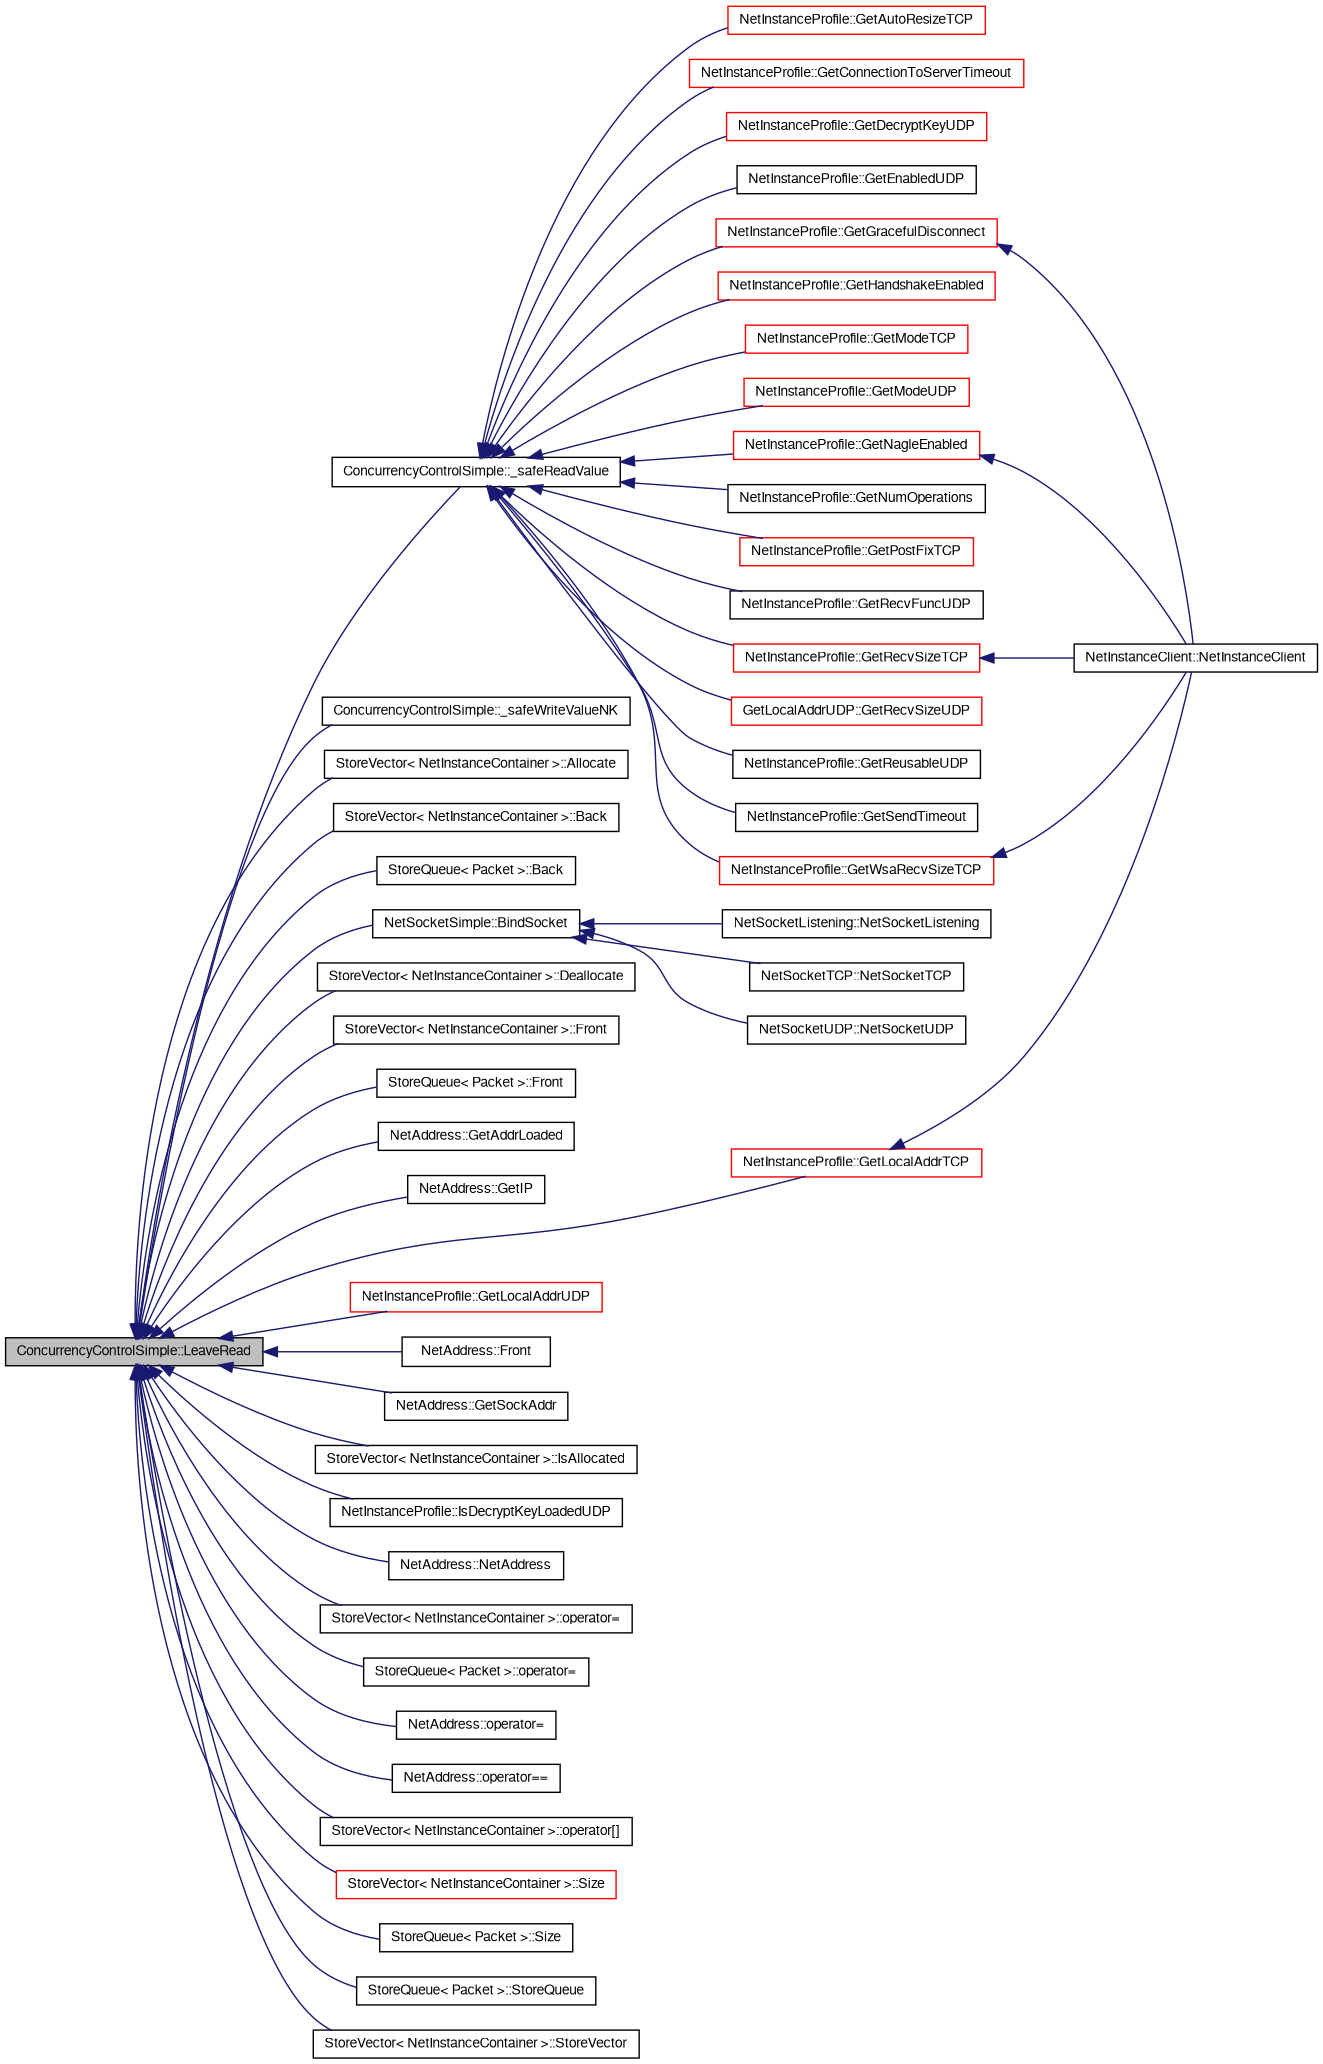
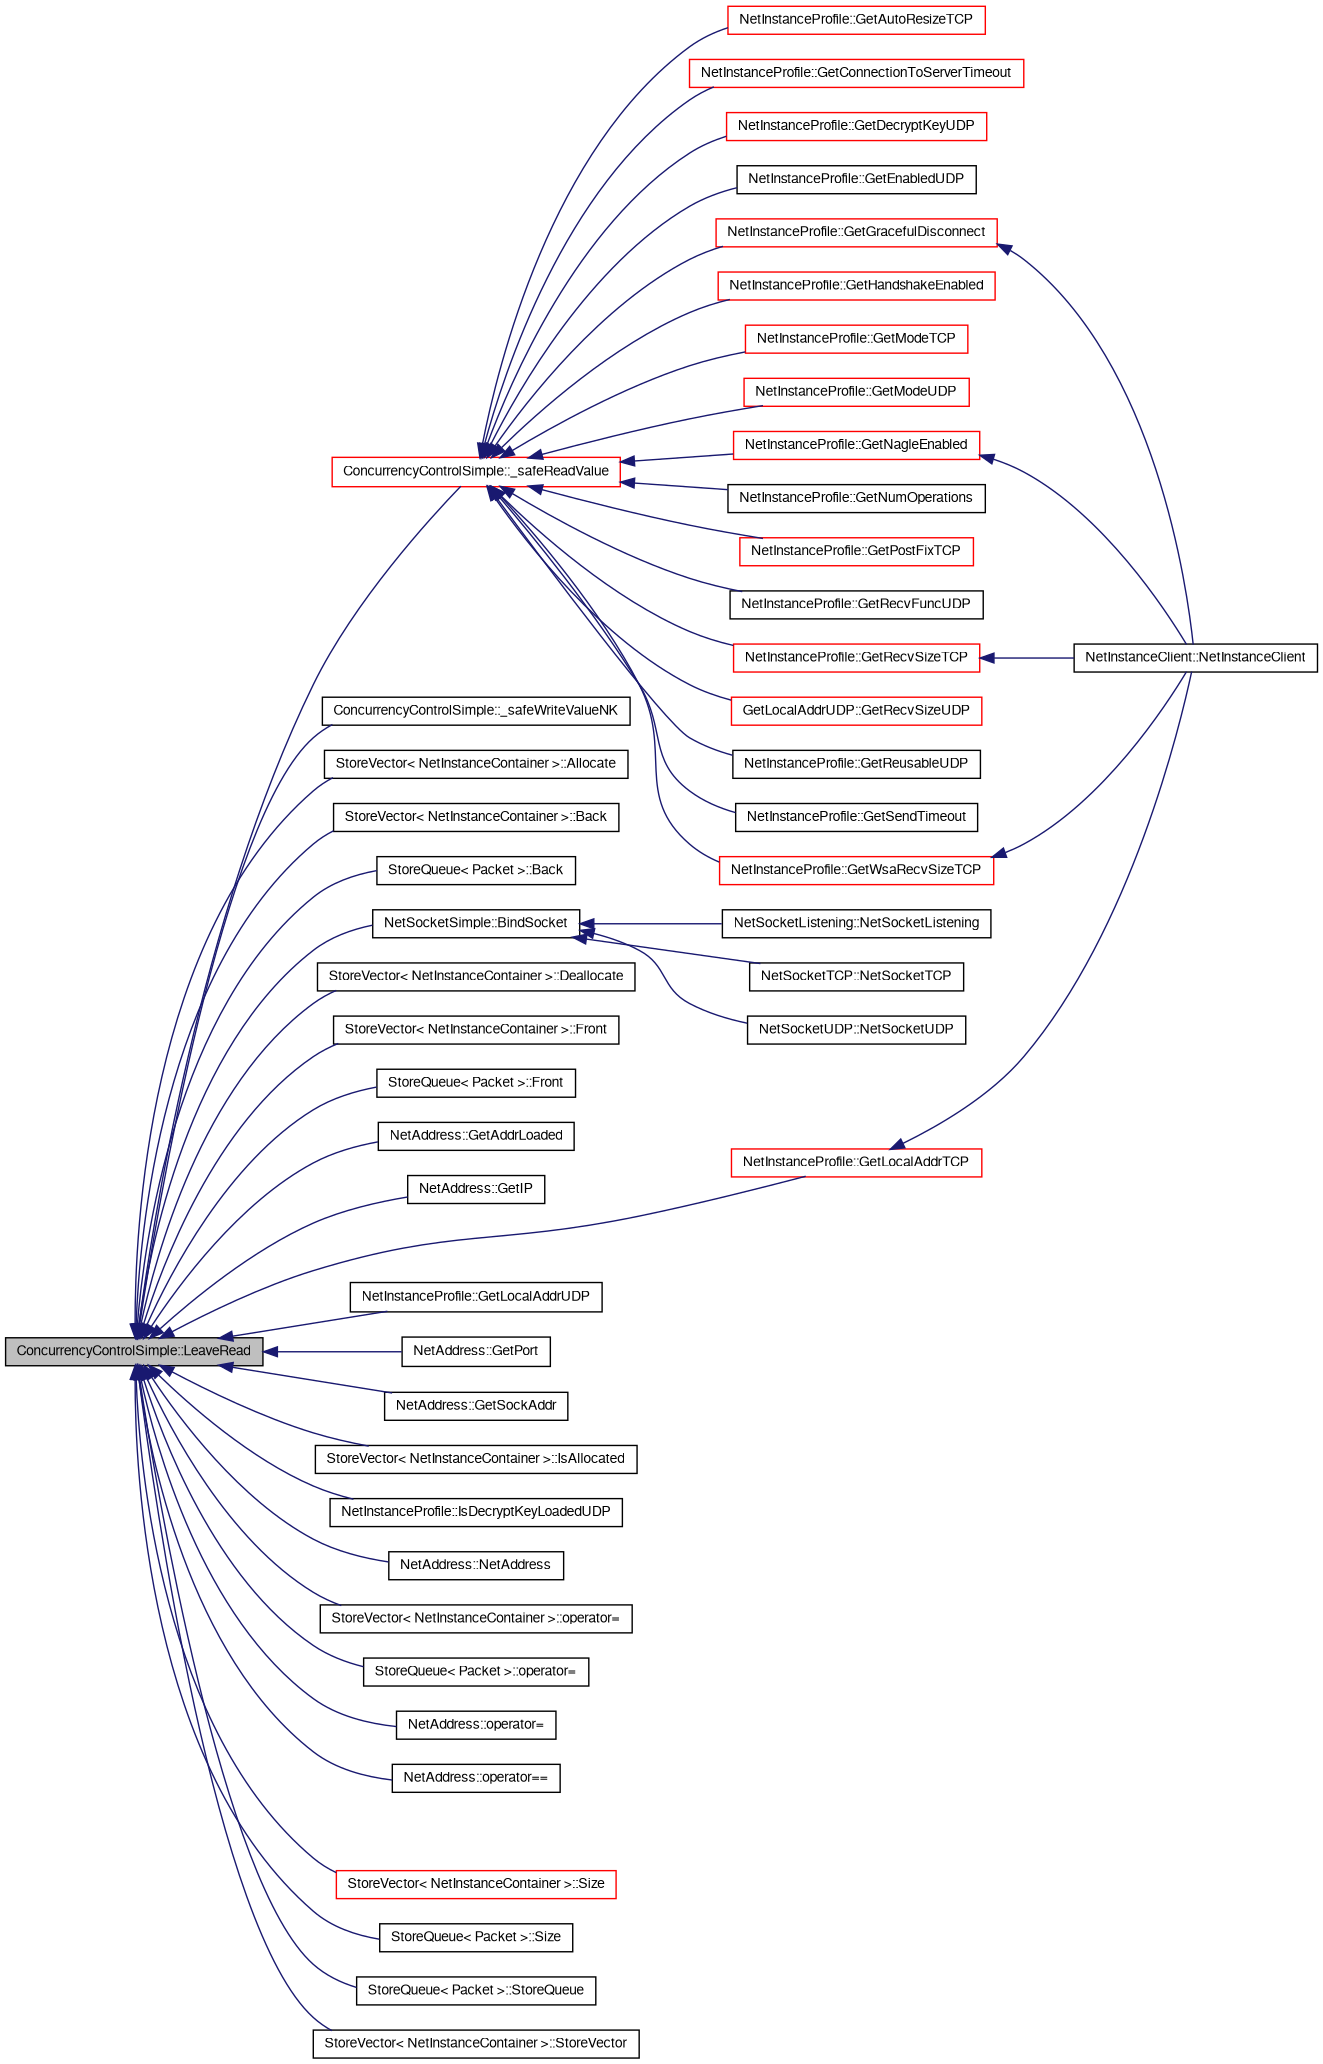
node "ConcurrencyControlSimple::_safeReadValue": color black -> red
node "NetInstanceProfile::GetLocalAddrUDP": color red -> black
node "NetAddress::Front": label "NetAddress::Front" -> "NetAddress::GetPort"
node "StoreVector< NetInstanceContainer >::operator[]": removed
